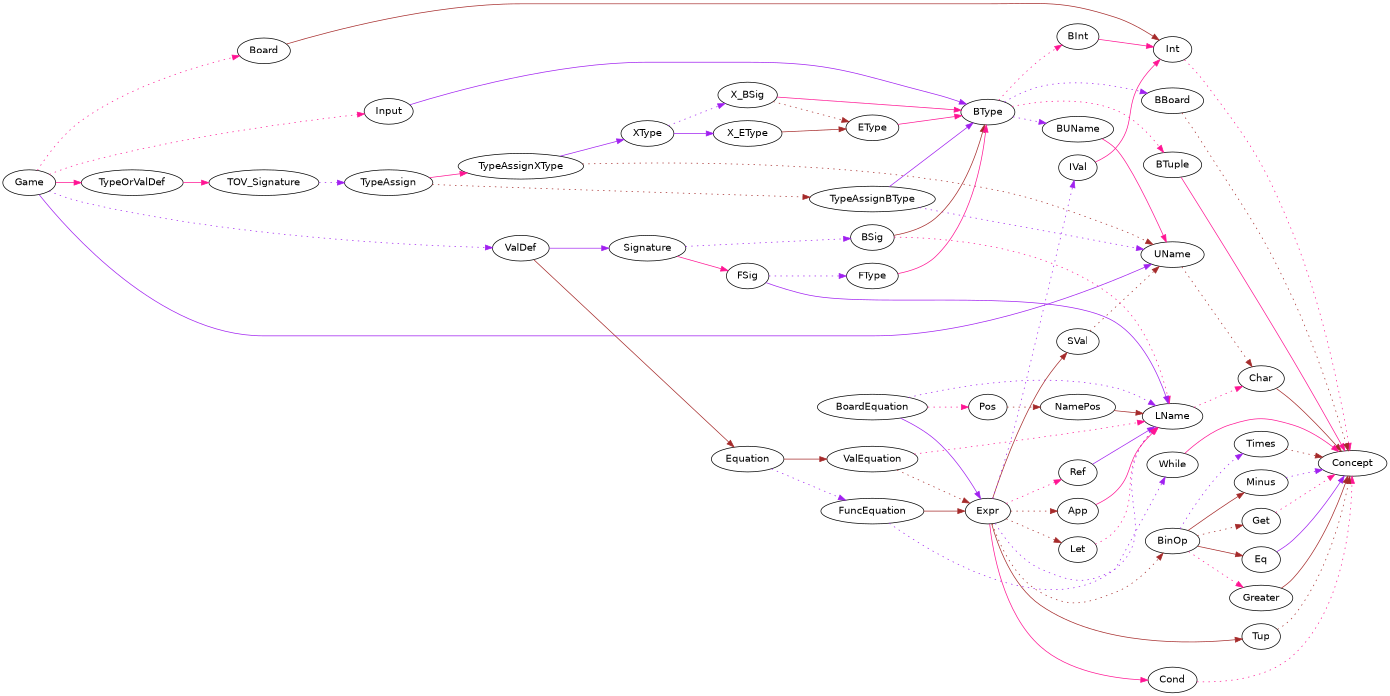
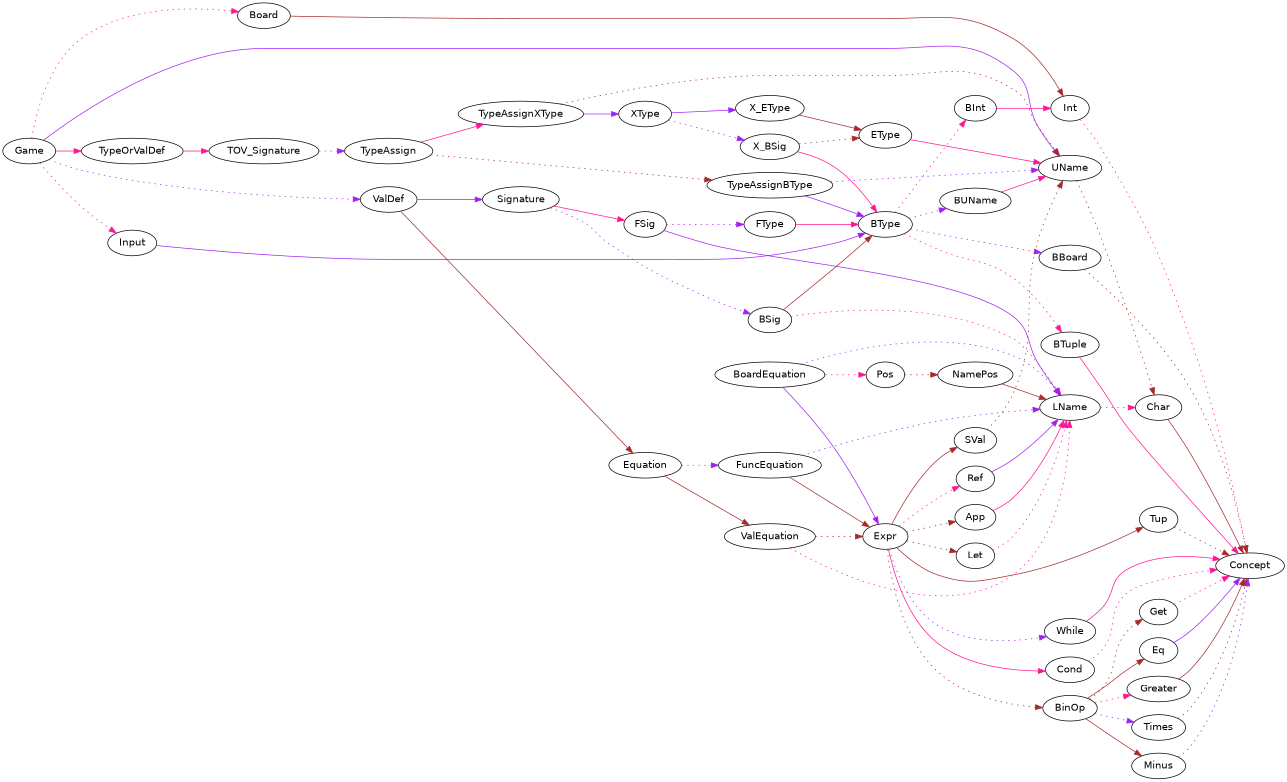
edge "EType" -> "BType": now "EType" -> "UName"
node "IVal": removed
